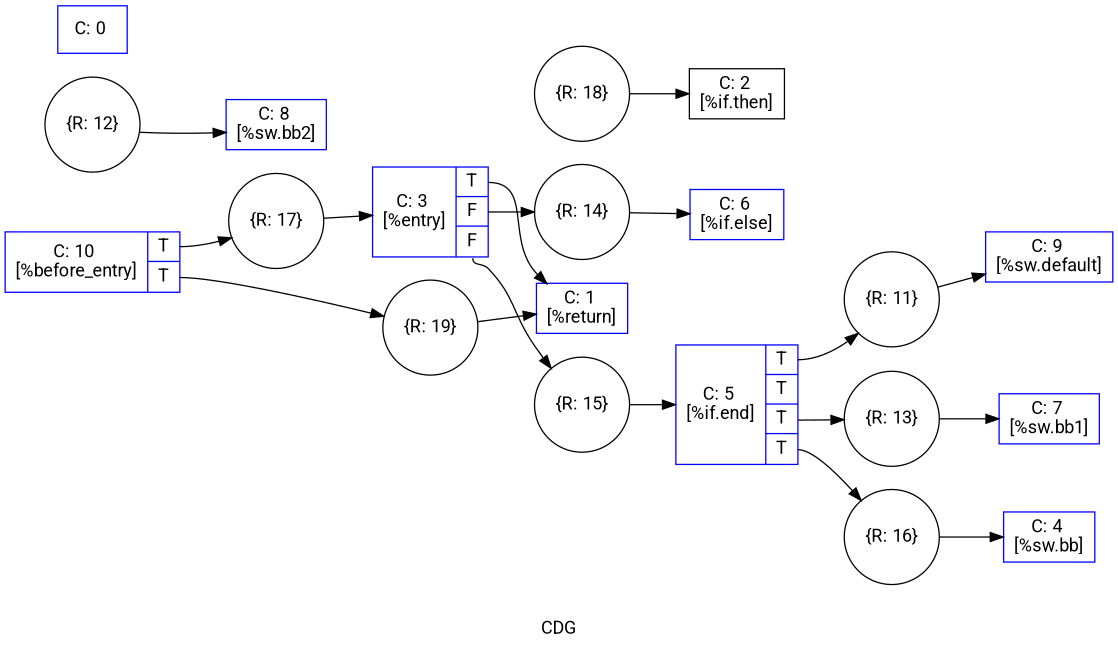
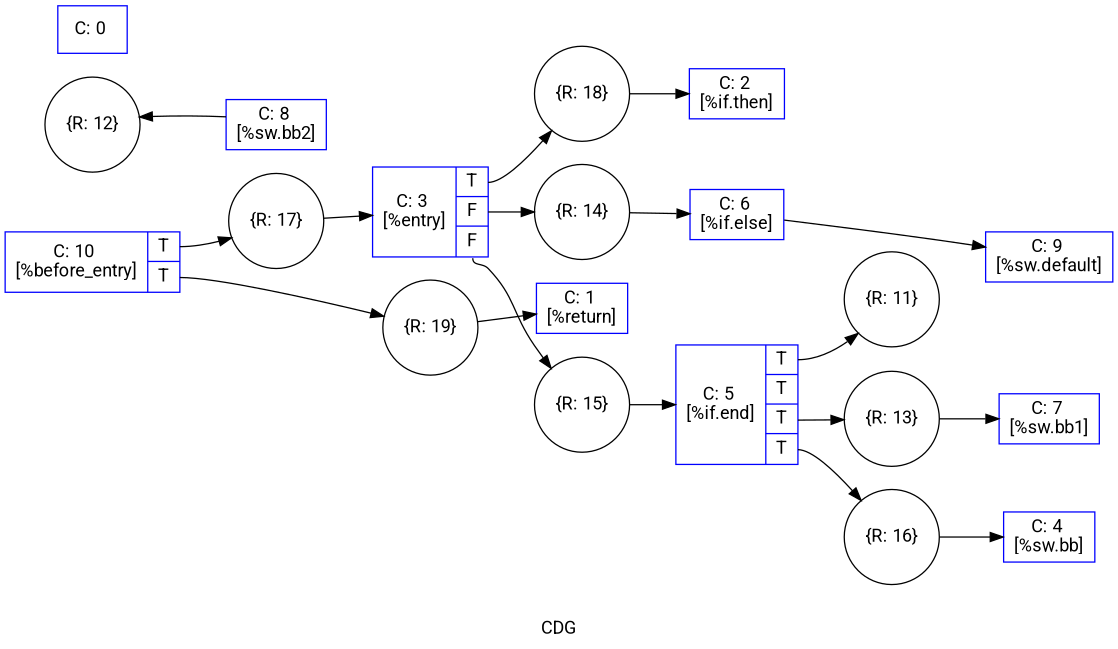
node "C: 2": color black -> blue
edge "{R: 12}" -> "C: 8": reversed
edge "C: 3" -> "C: 1": now "C: 3" -> "{R: 18}"
edge "{R: 11}" -> "C: 9": now "C: 6" -> "C: 9"
